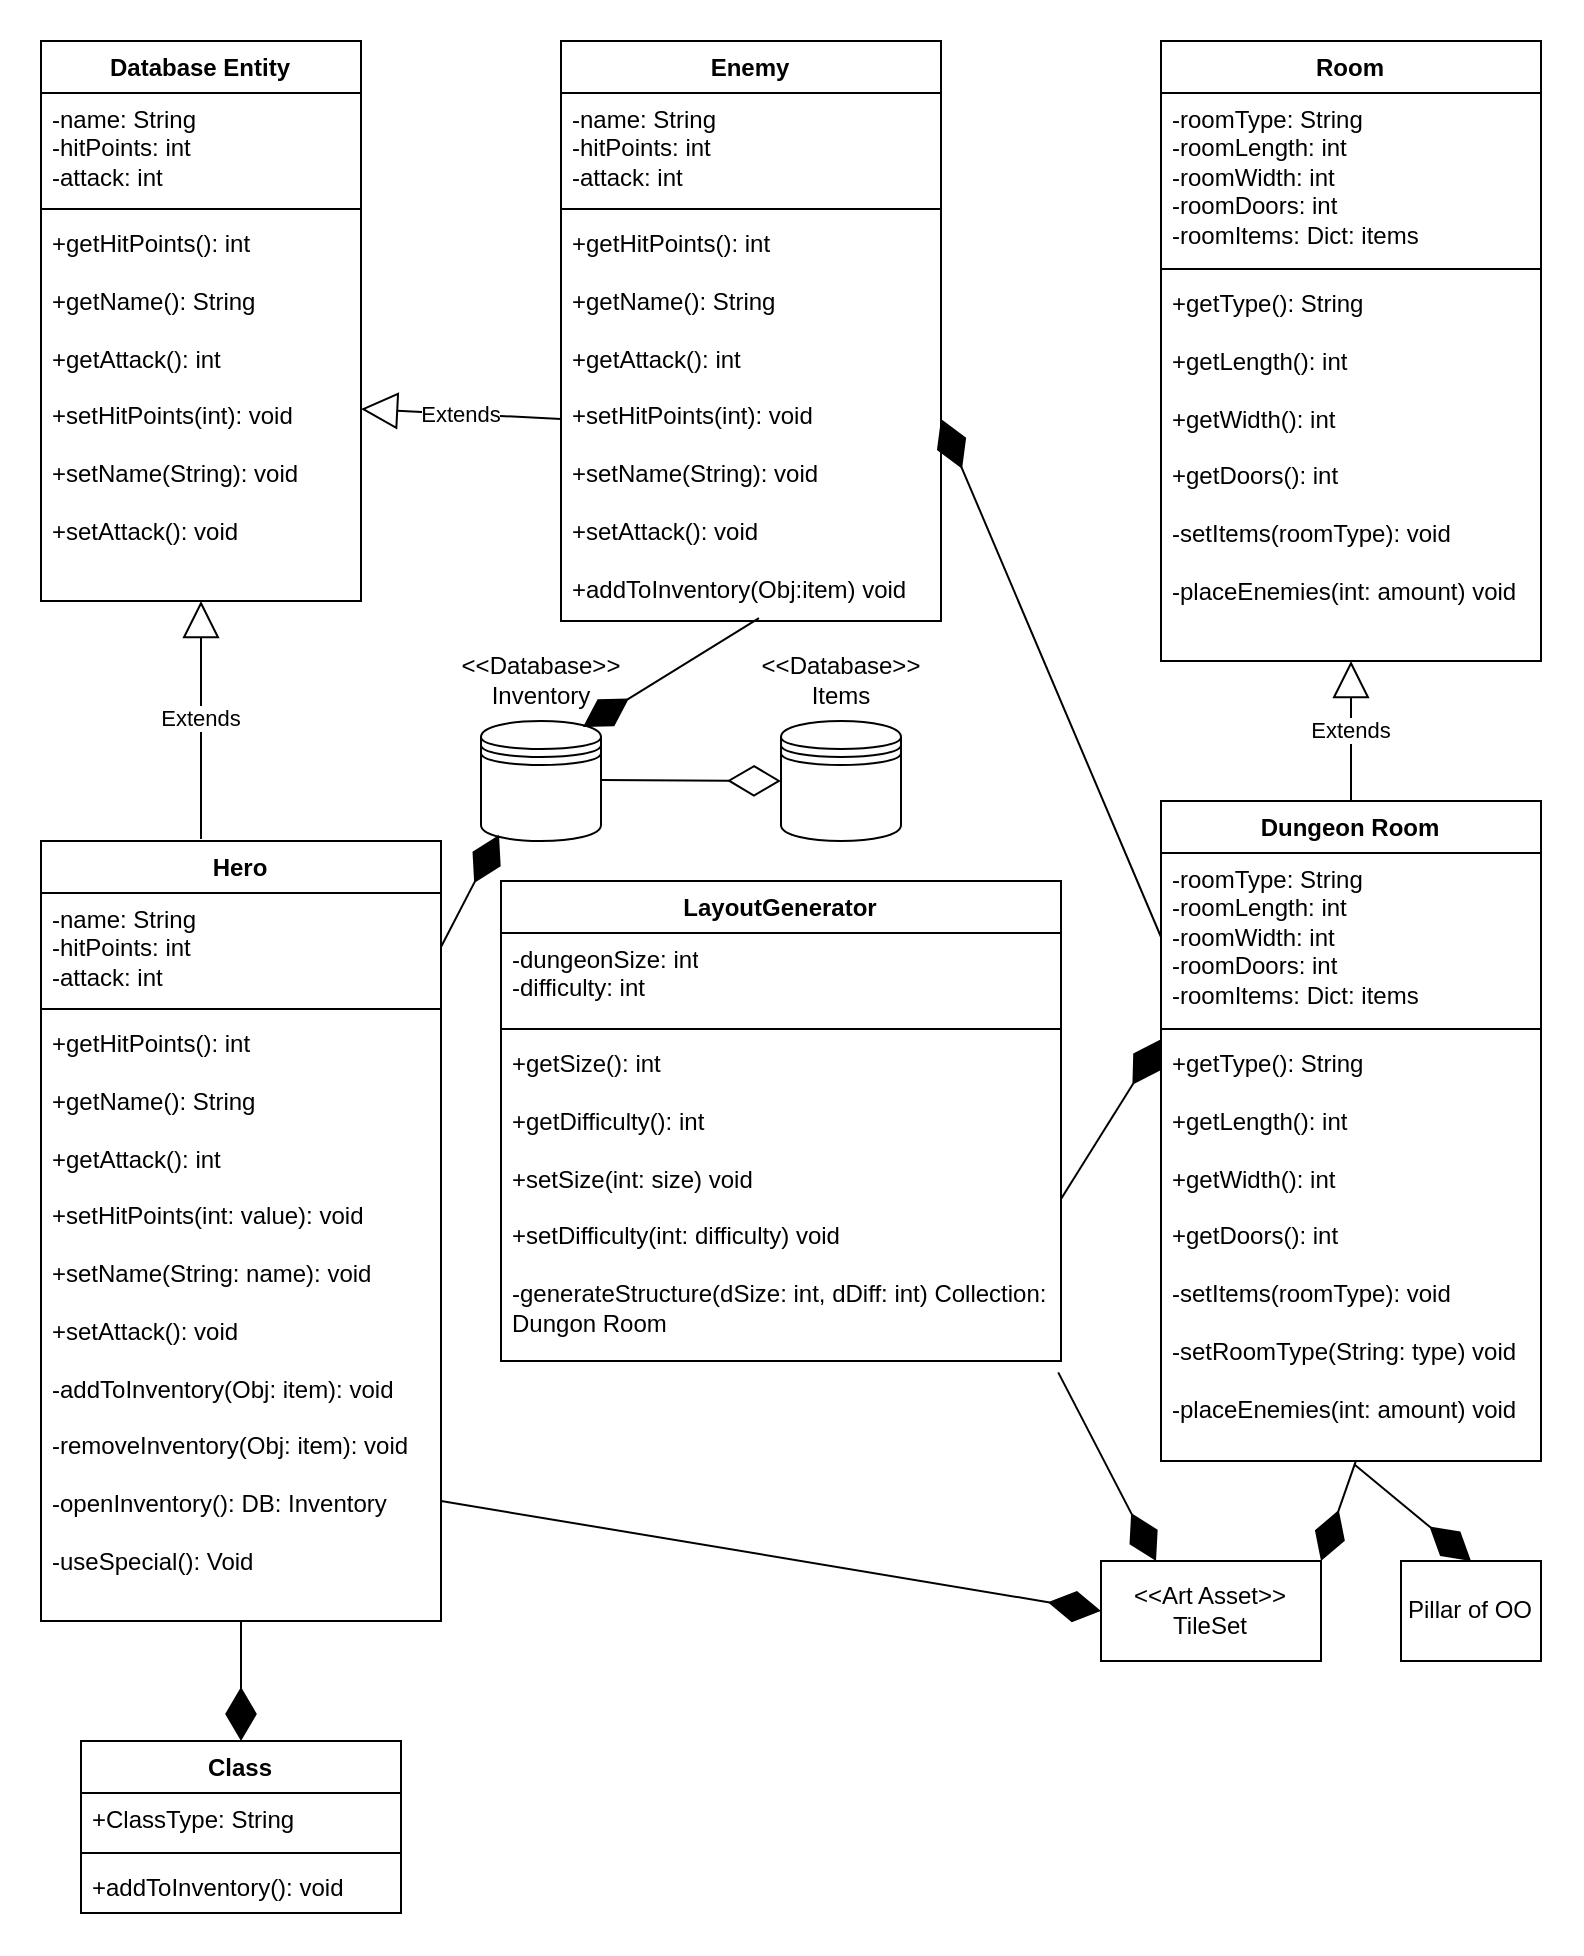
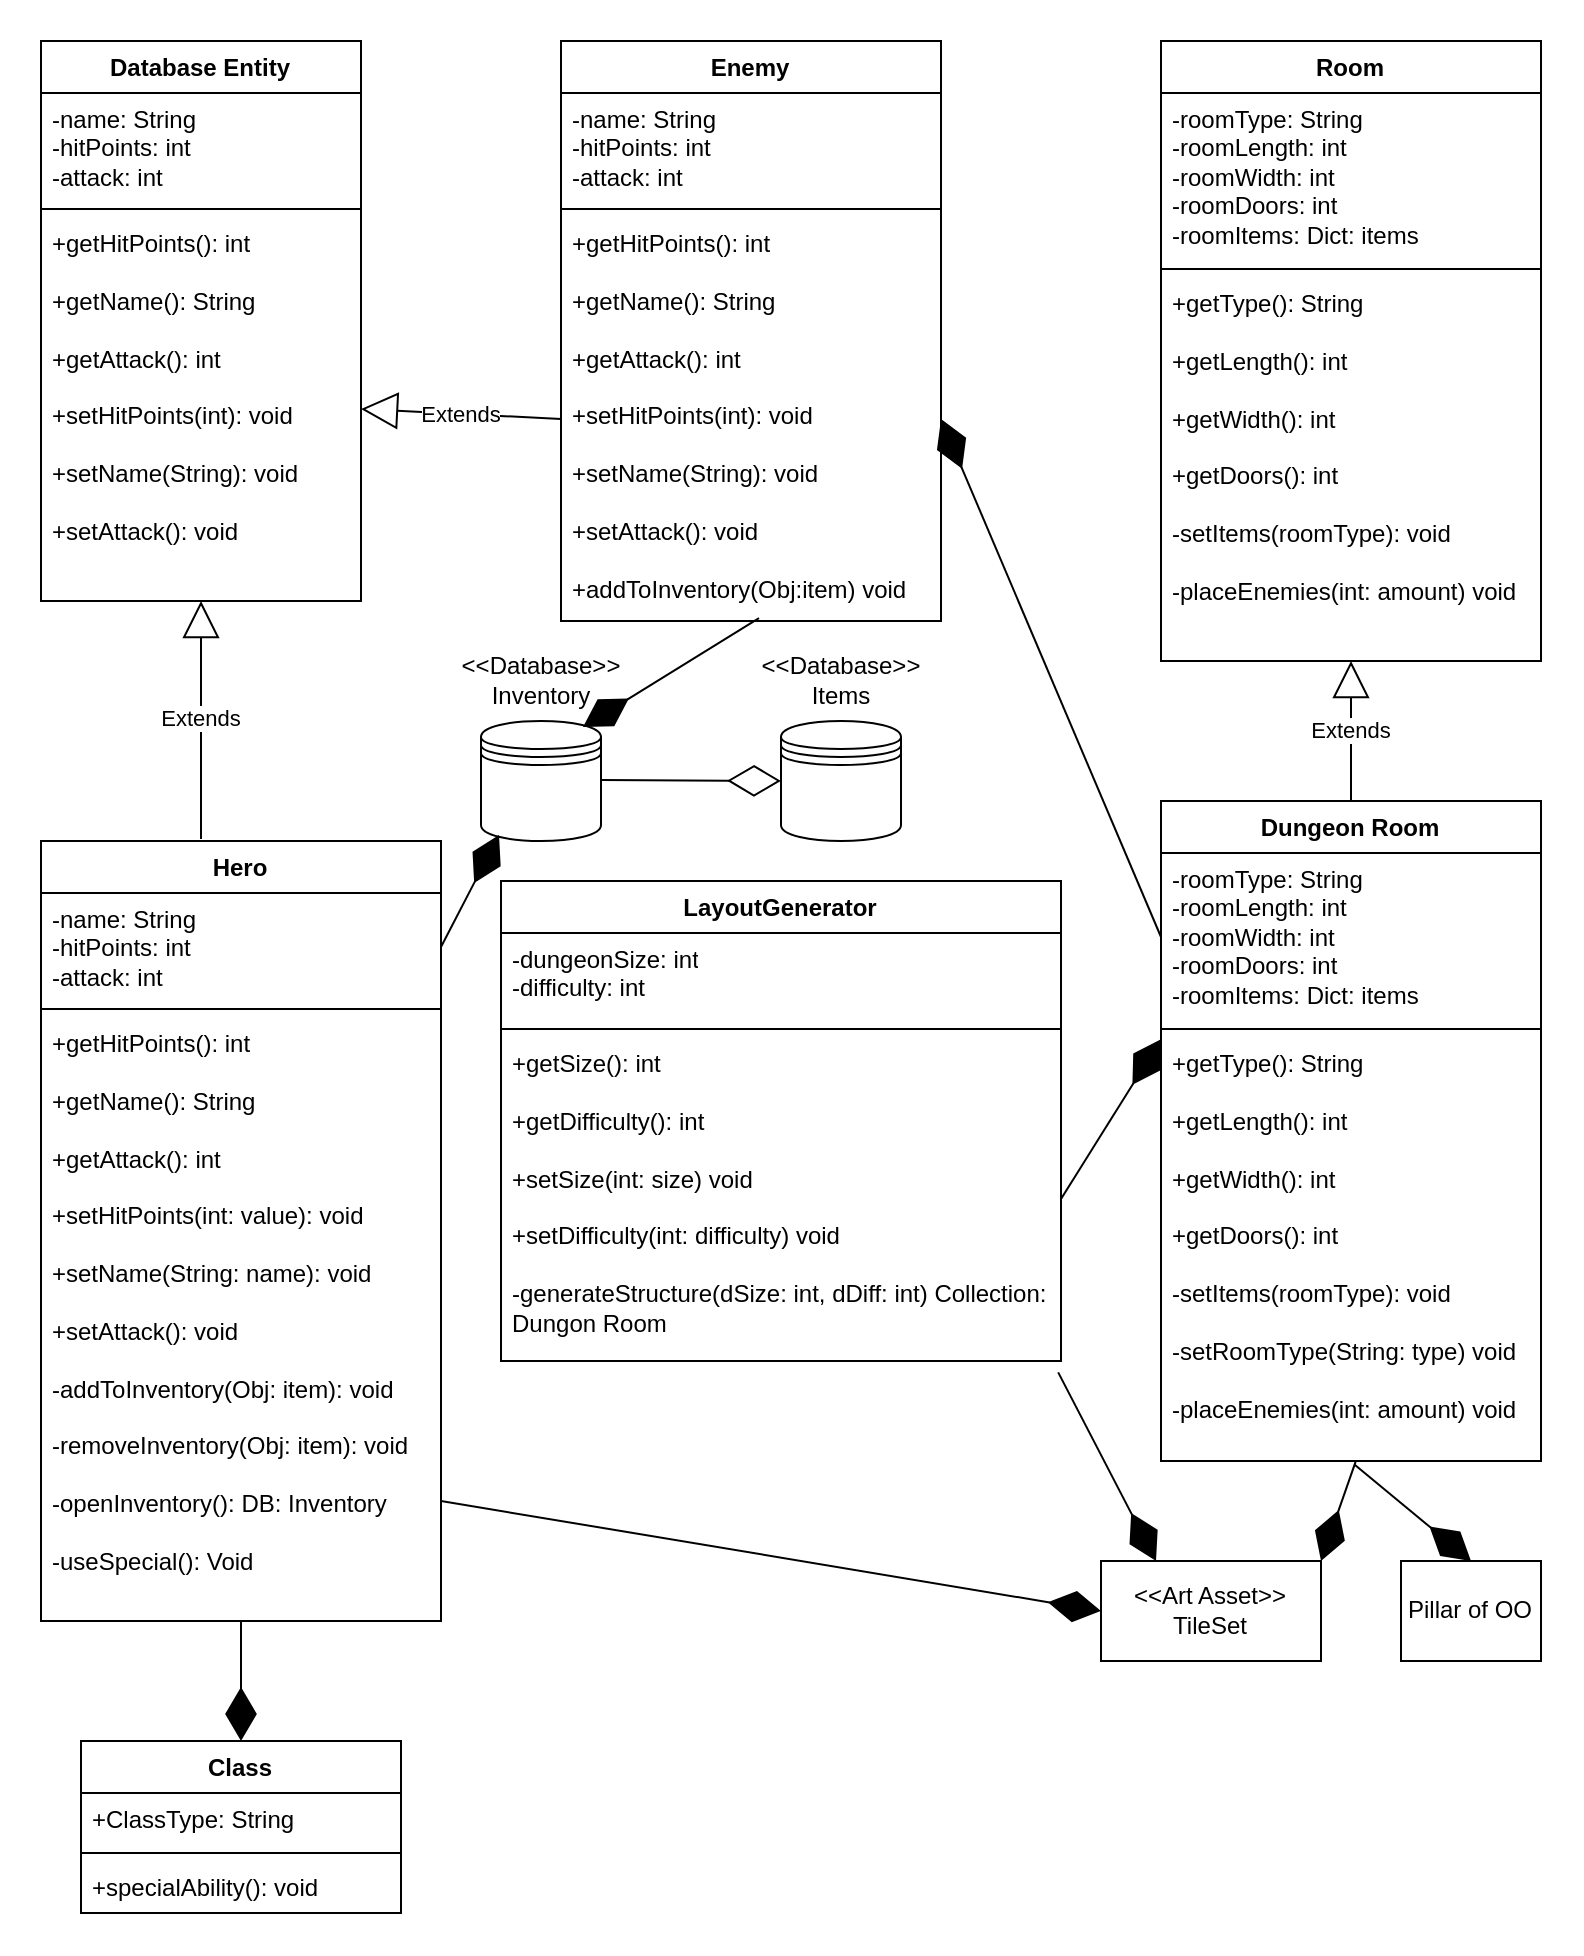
node "+addToInventory(): void": label "+addToInventory(): void" -> "+specialAbility(): void"
